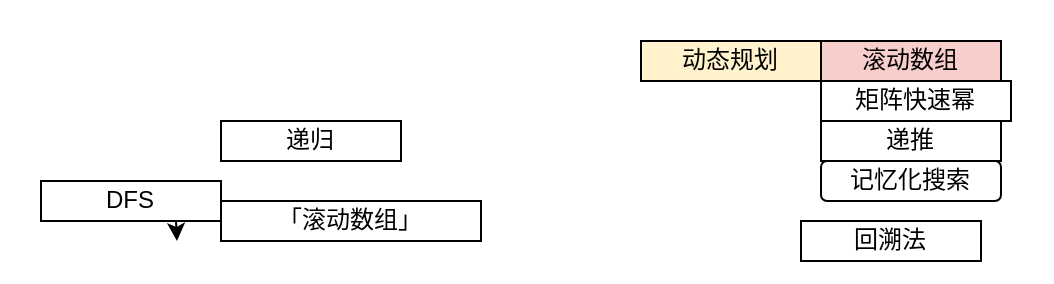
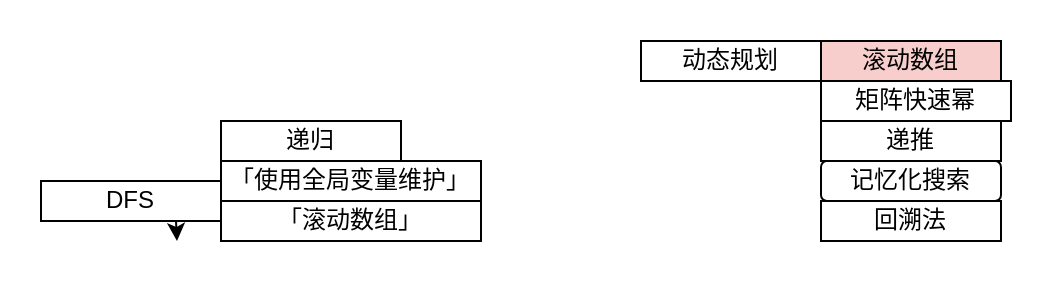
node "动态规划": fillcolor #fff2cc -> #ffffff
node "「使用全局变量维护」": added
node "回溯法": moved (891, 241) -> (911, 221)
